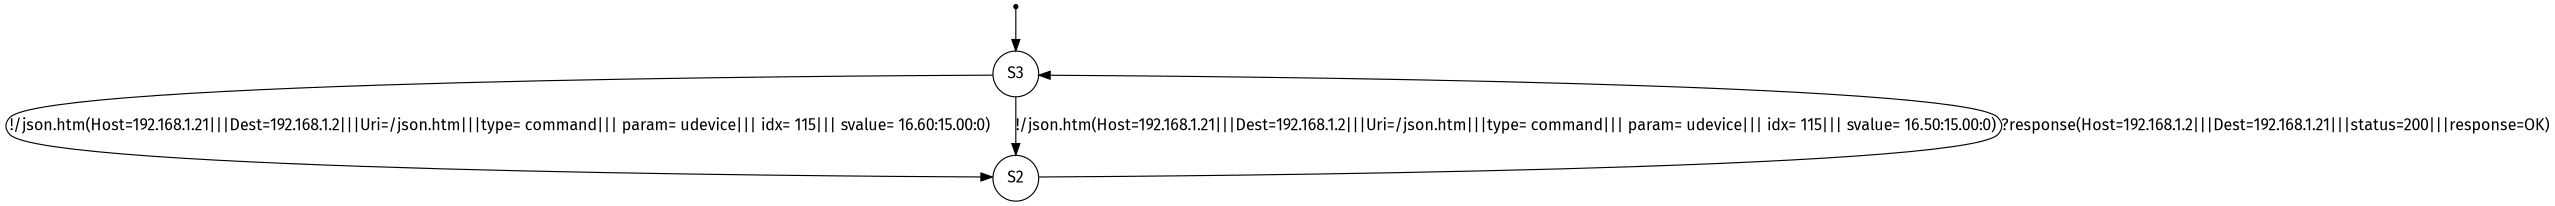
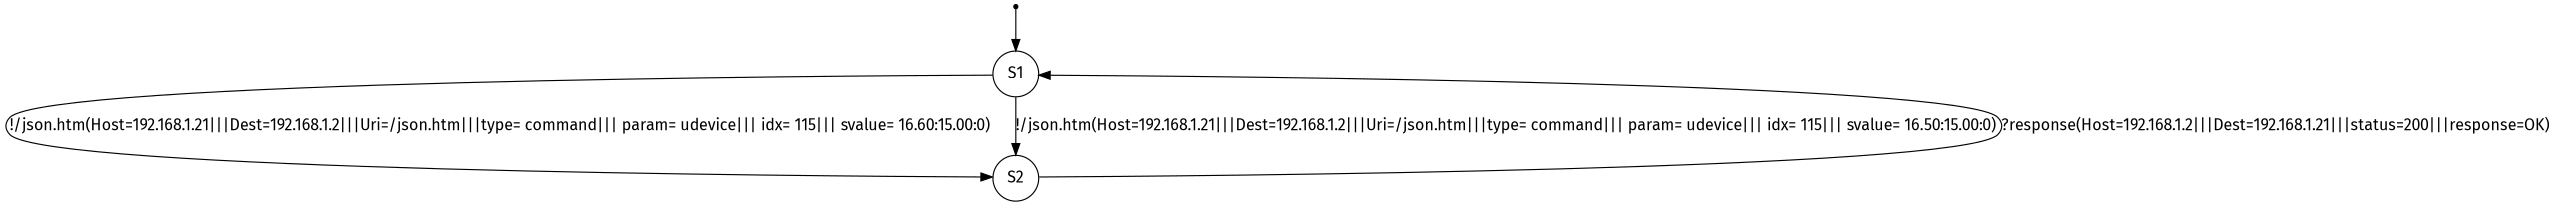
node "S3": label "S3" -> "S1"
